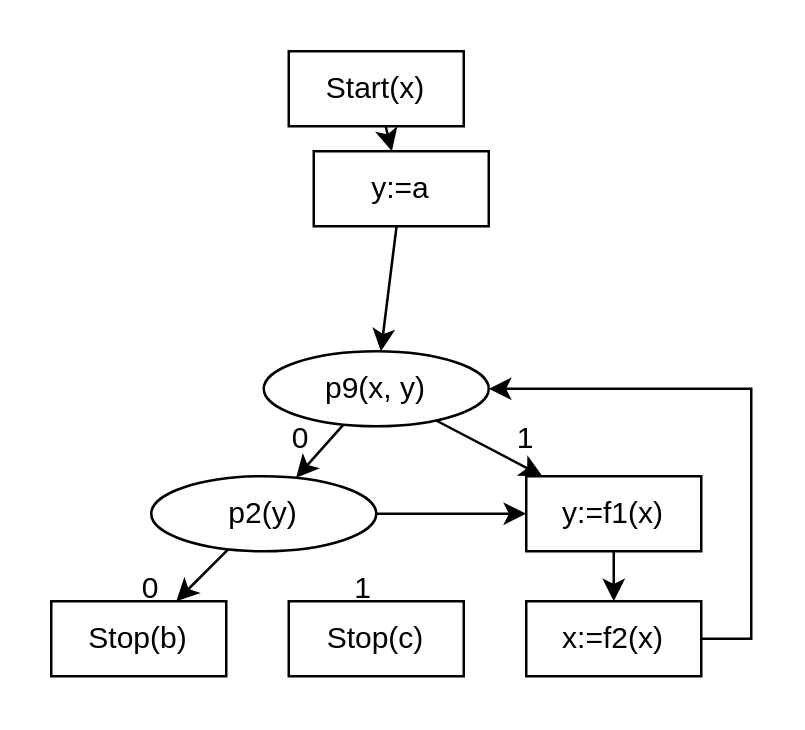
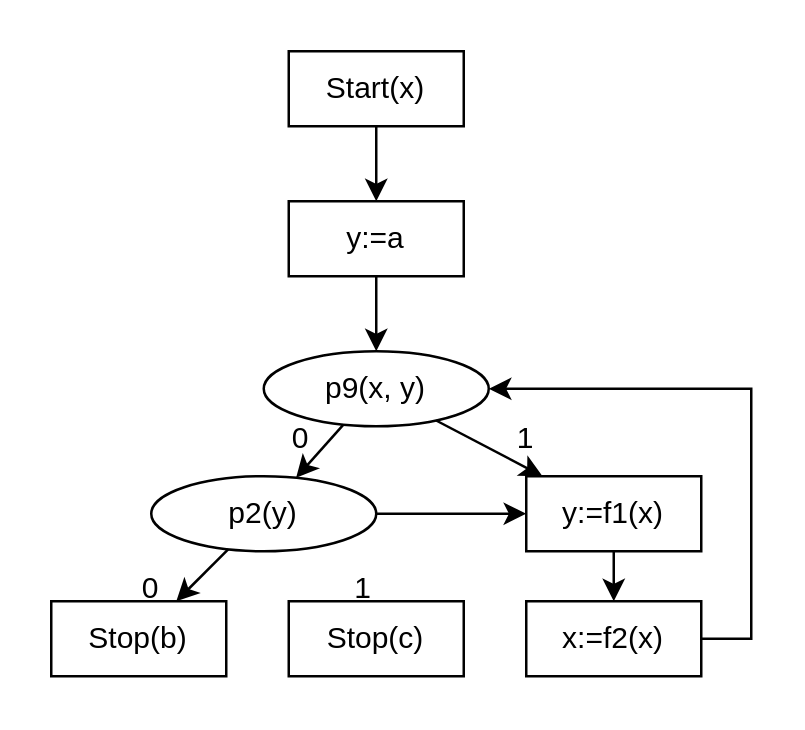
node "y:=a": moved (401, 189) -> (376, 239)
